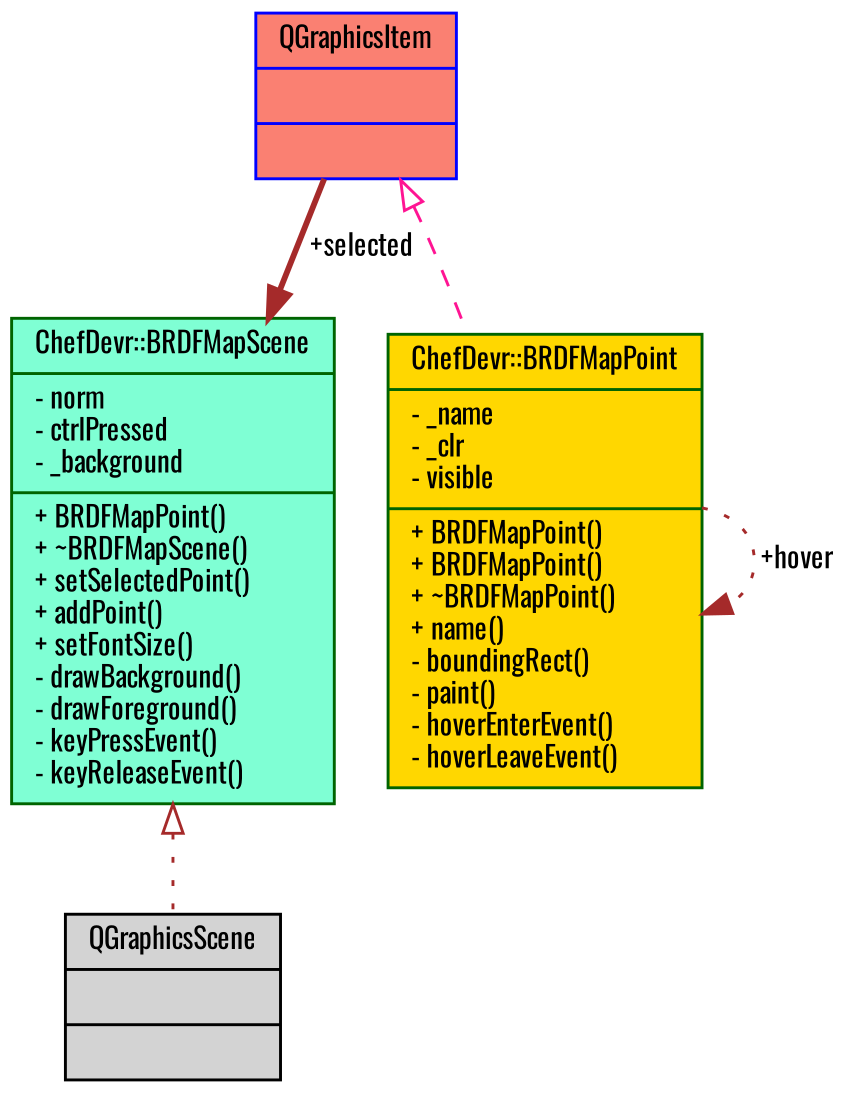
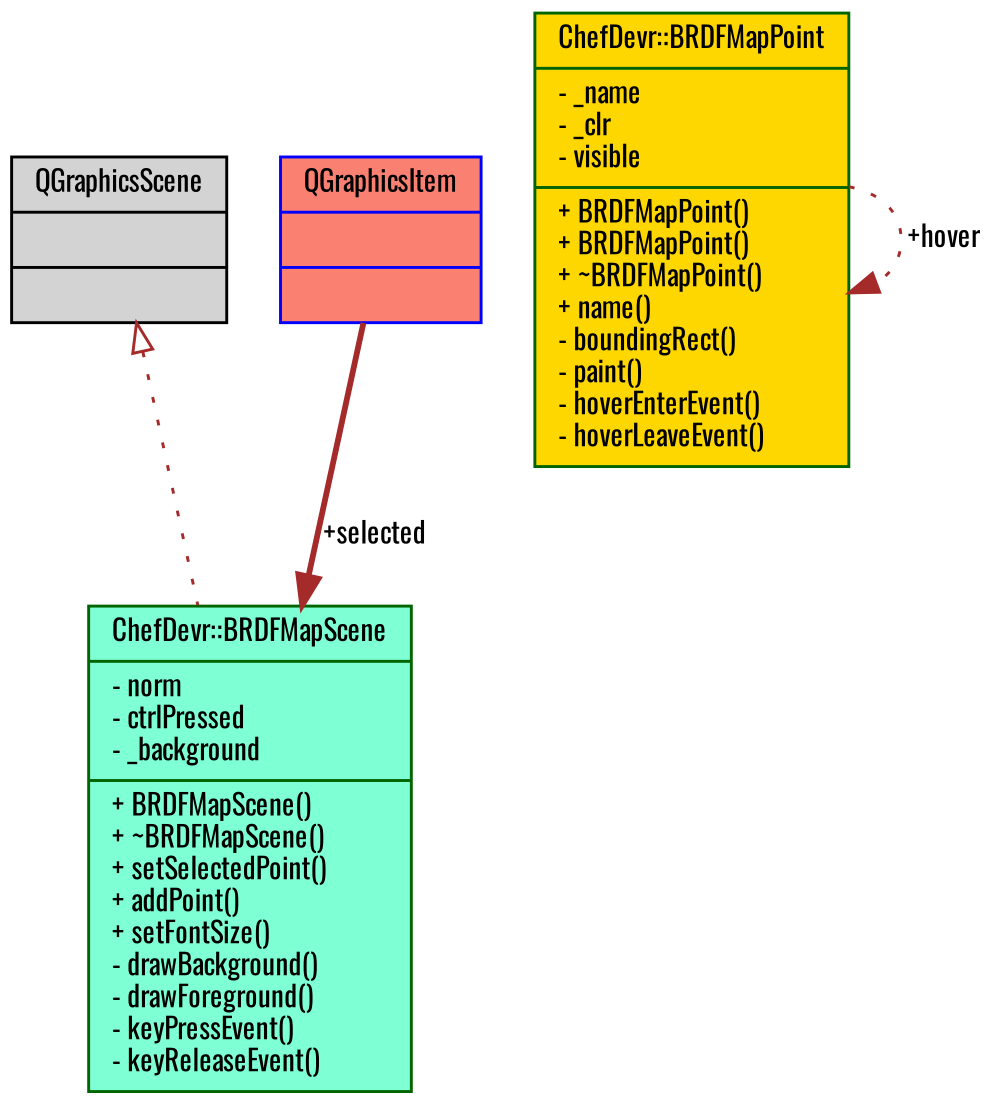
edge "ChefDevr::BRDFMapPoint" -> "QGraphicsItem": removed
node "ChefDevr::BRDFMapScene": text "+ BRDFMapPoint()" -> "+ BRDFMapScene()"
edge "QGraphicsScene" -> "ChefDevr::BRDFMapScene": reversed
